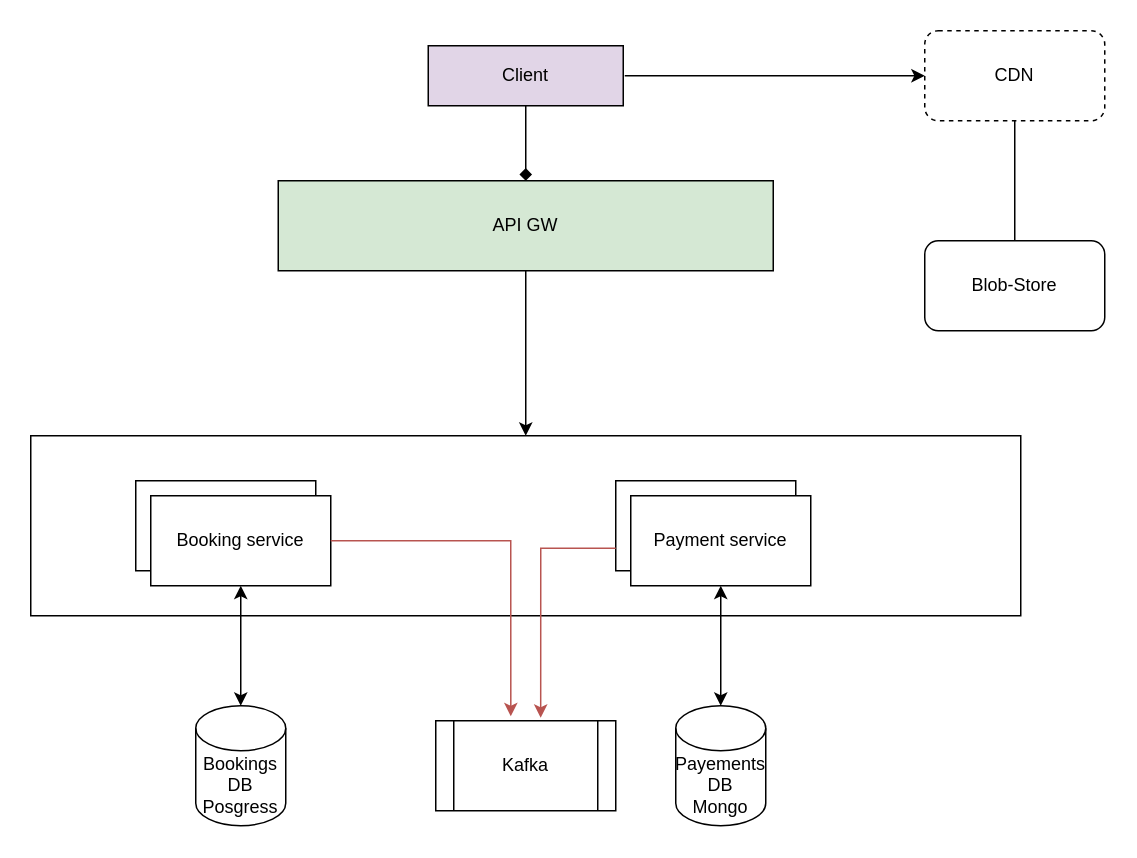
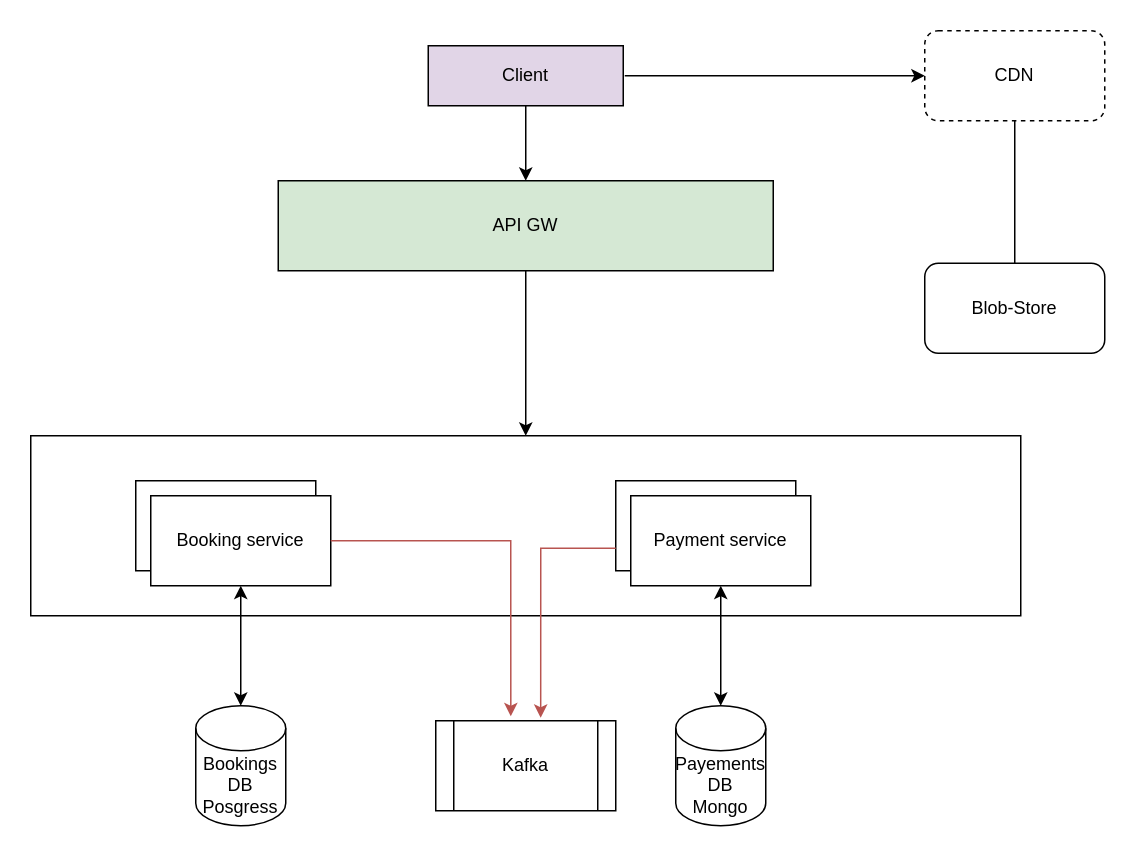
edge "Client" -> "API GW": arrowhead diamond -> classic
node "Blob-Store": moved (1015, 286) -> (1015, 308)
